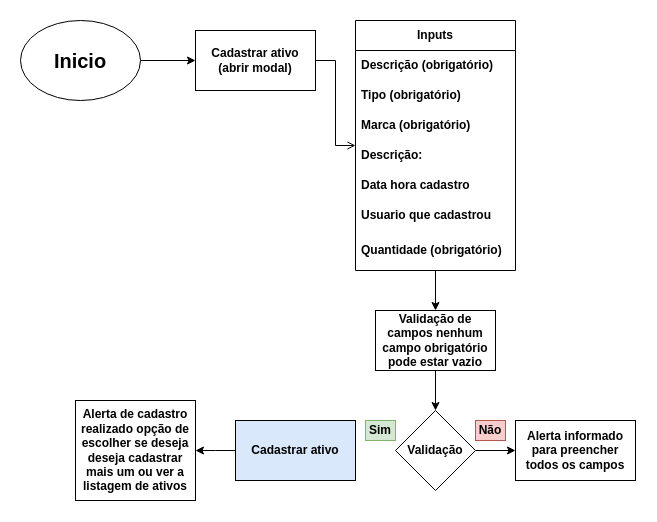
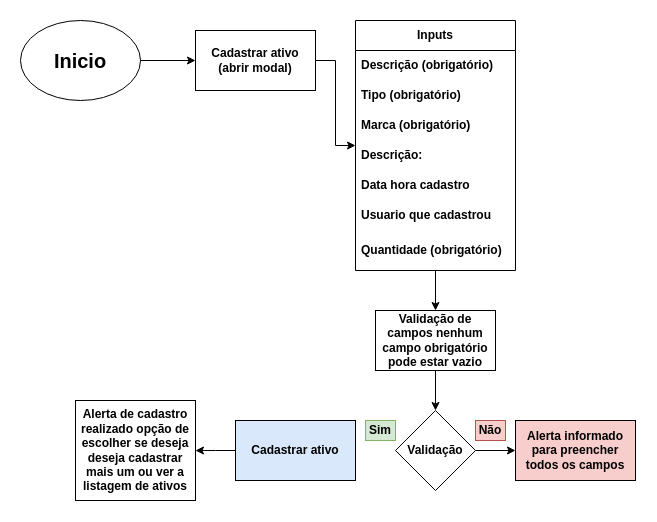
edge "Cadastrar ativo (abrir modal)" -> "Inputs": arrowhead open -> classic
node "Alerta informado para preencher todos os campos": fillcolor #ffffff -> #f8cecc
